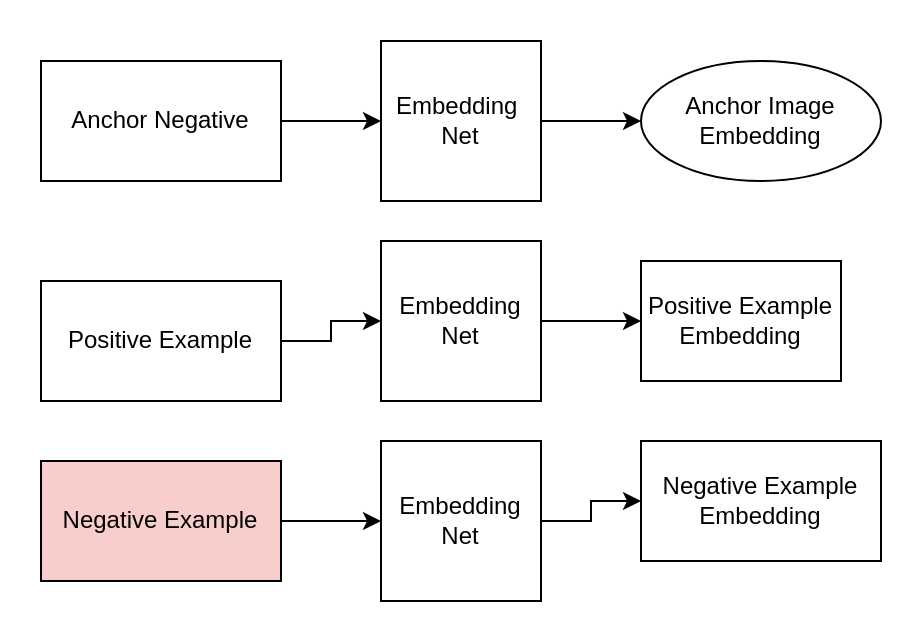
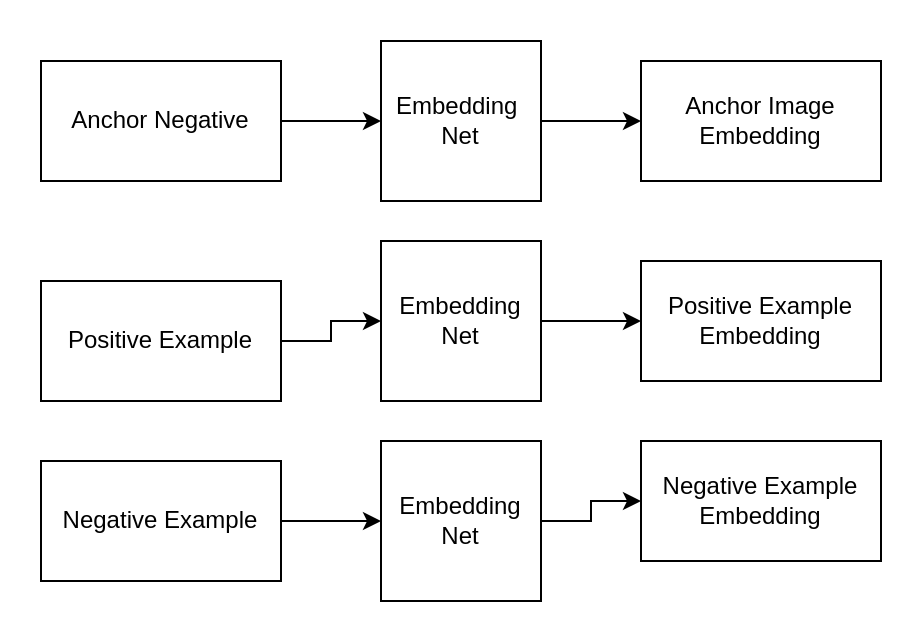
node "Anchor Image Embedding": shape ellipse -> rectangle
node "Positive Example Embedding": size 200x120 -> 240x120
node "Negative Example": fillcolor #f8cecc -> #ffffff
